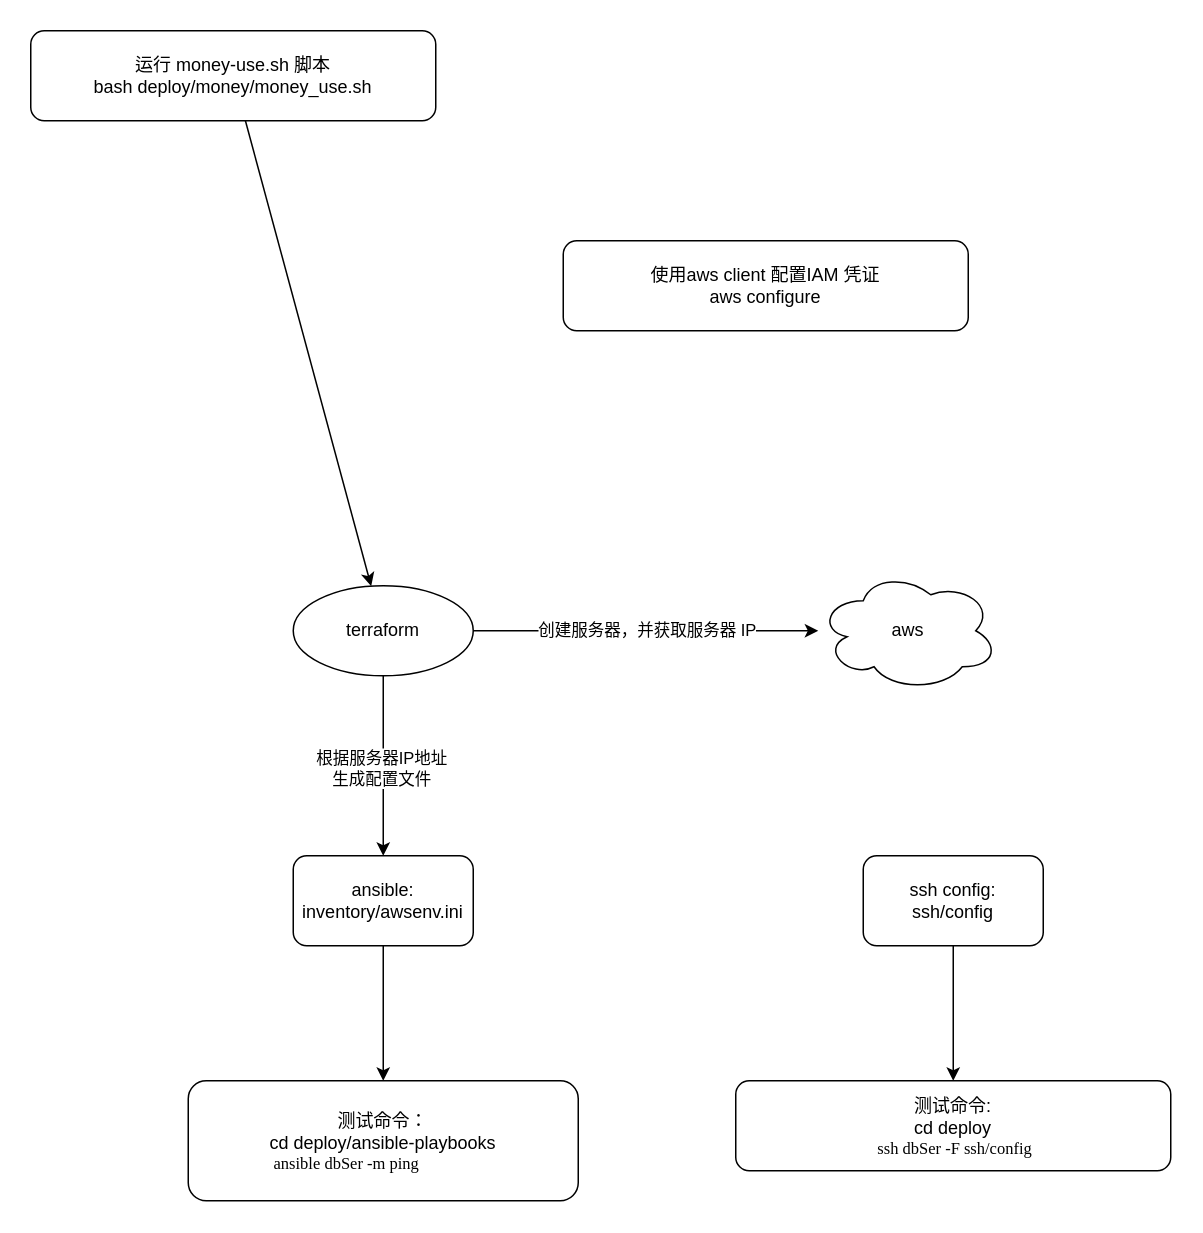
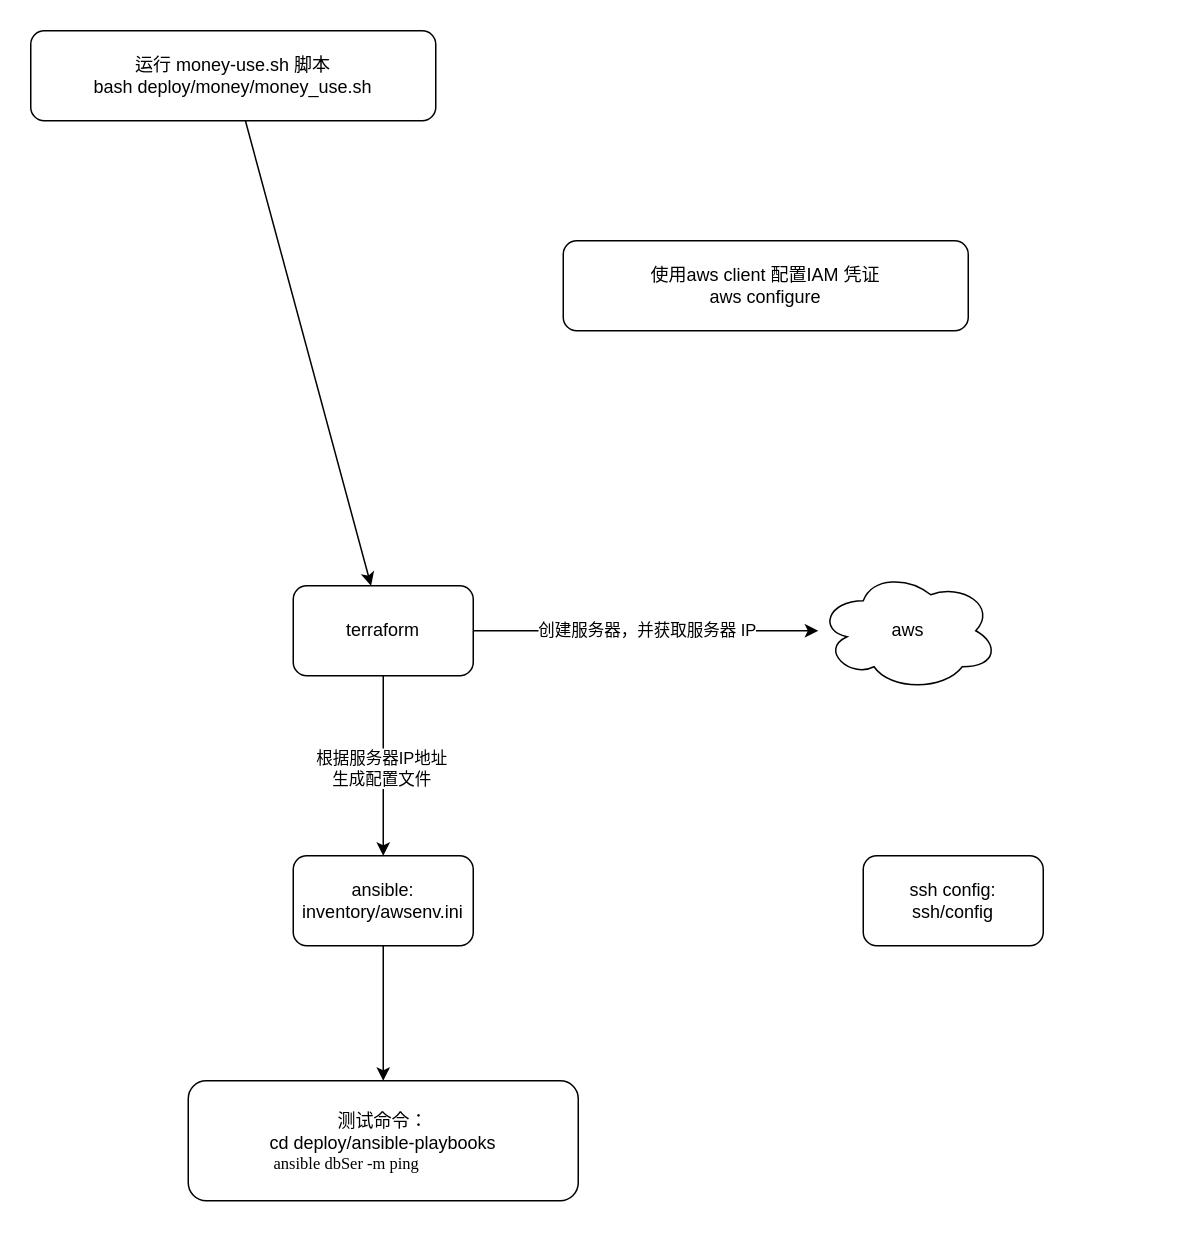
node "terraform": shape ellipse -> rounded rectangle
edge "ssh config: ssh/config" -> "测试命令: cd deploy ssh dbSer -F ssh/config": removed
node "测试命令: cd deploy ssh dbSer -F ssh/config": removed
